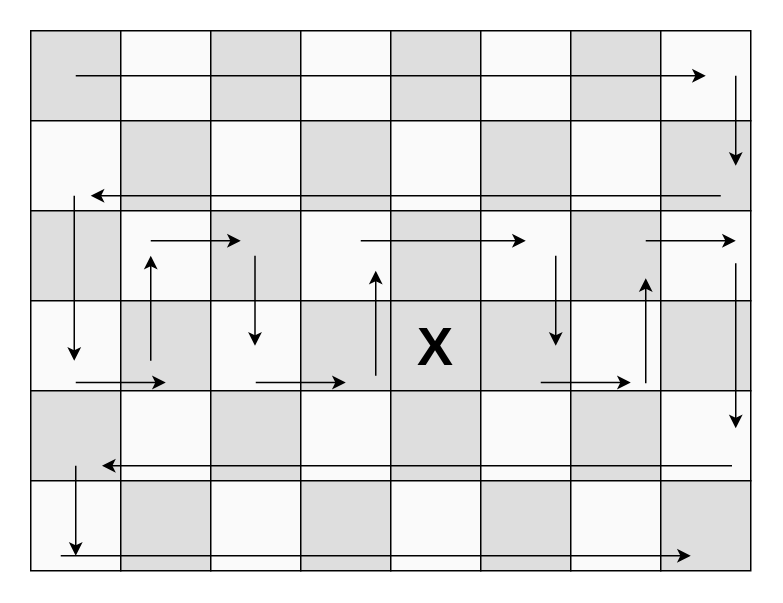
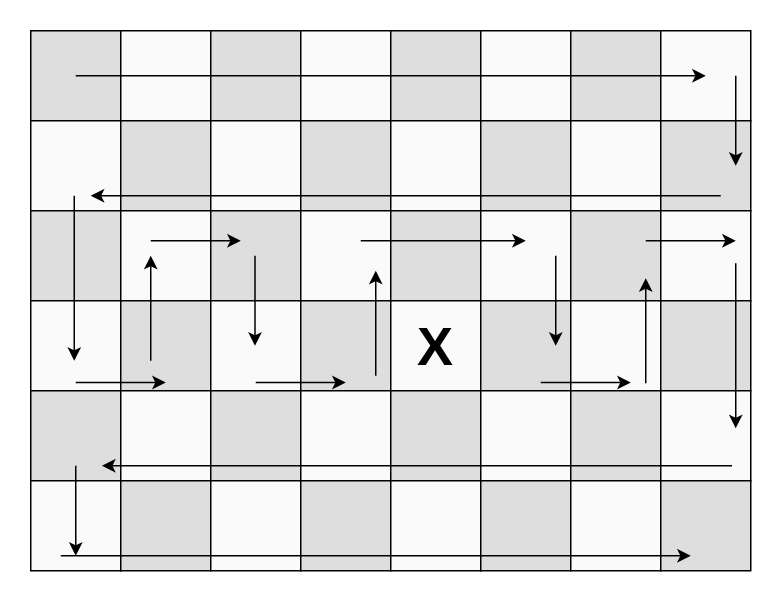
node "X": fillcolor #dedede -> #fafafa
